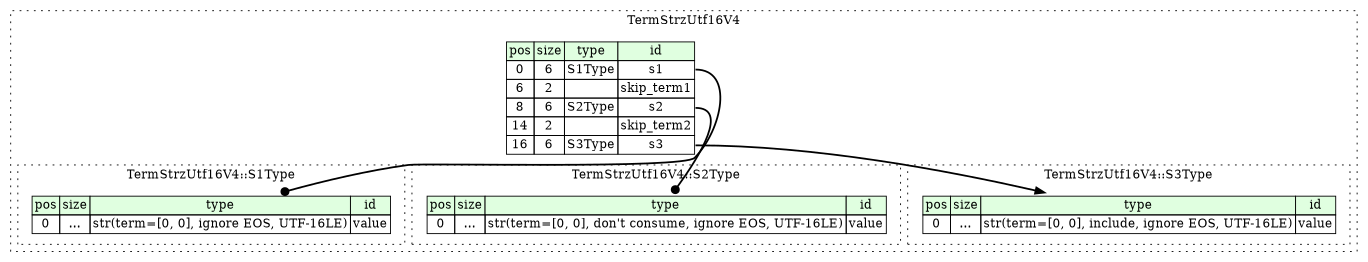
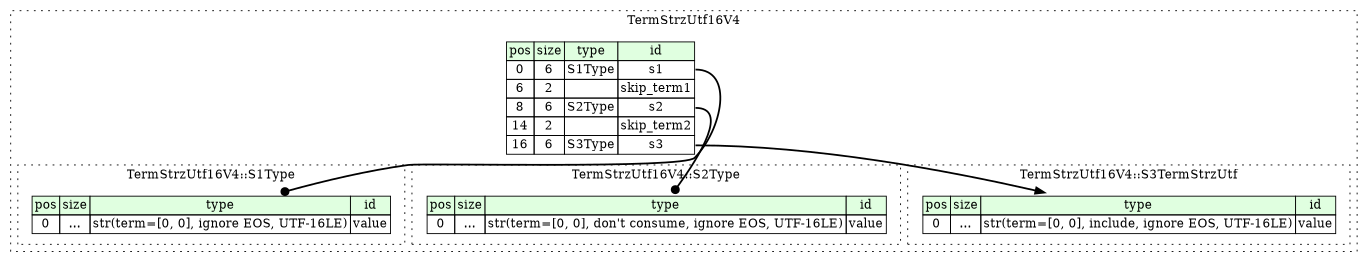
cluster "TermStrzUtf16V4::S3Type": label "TermStrzUtf16V4::S3Type" -> "TermStrzUtf16V4::S3TermStrzUtf"
